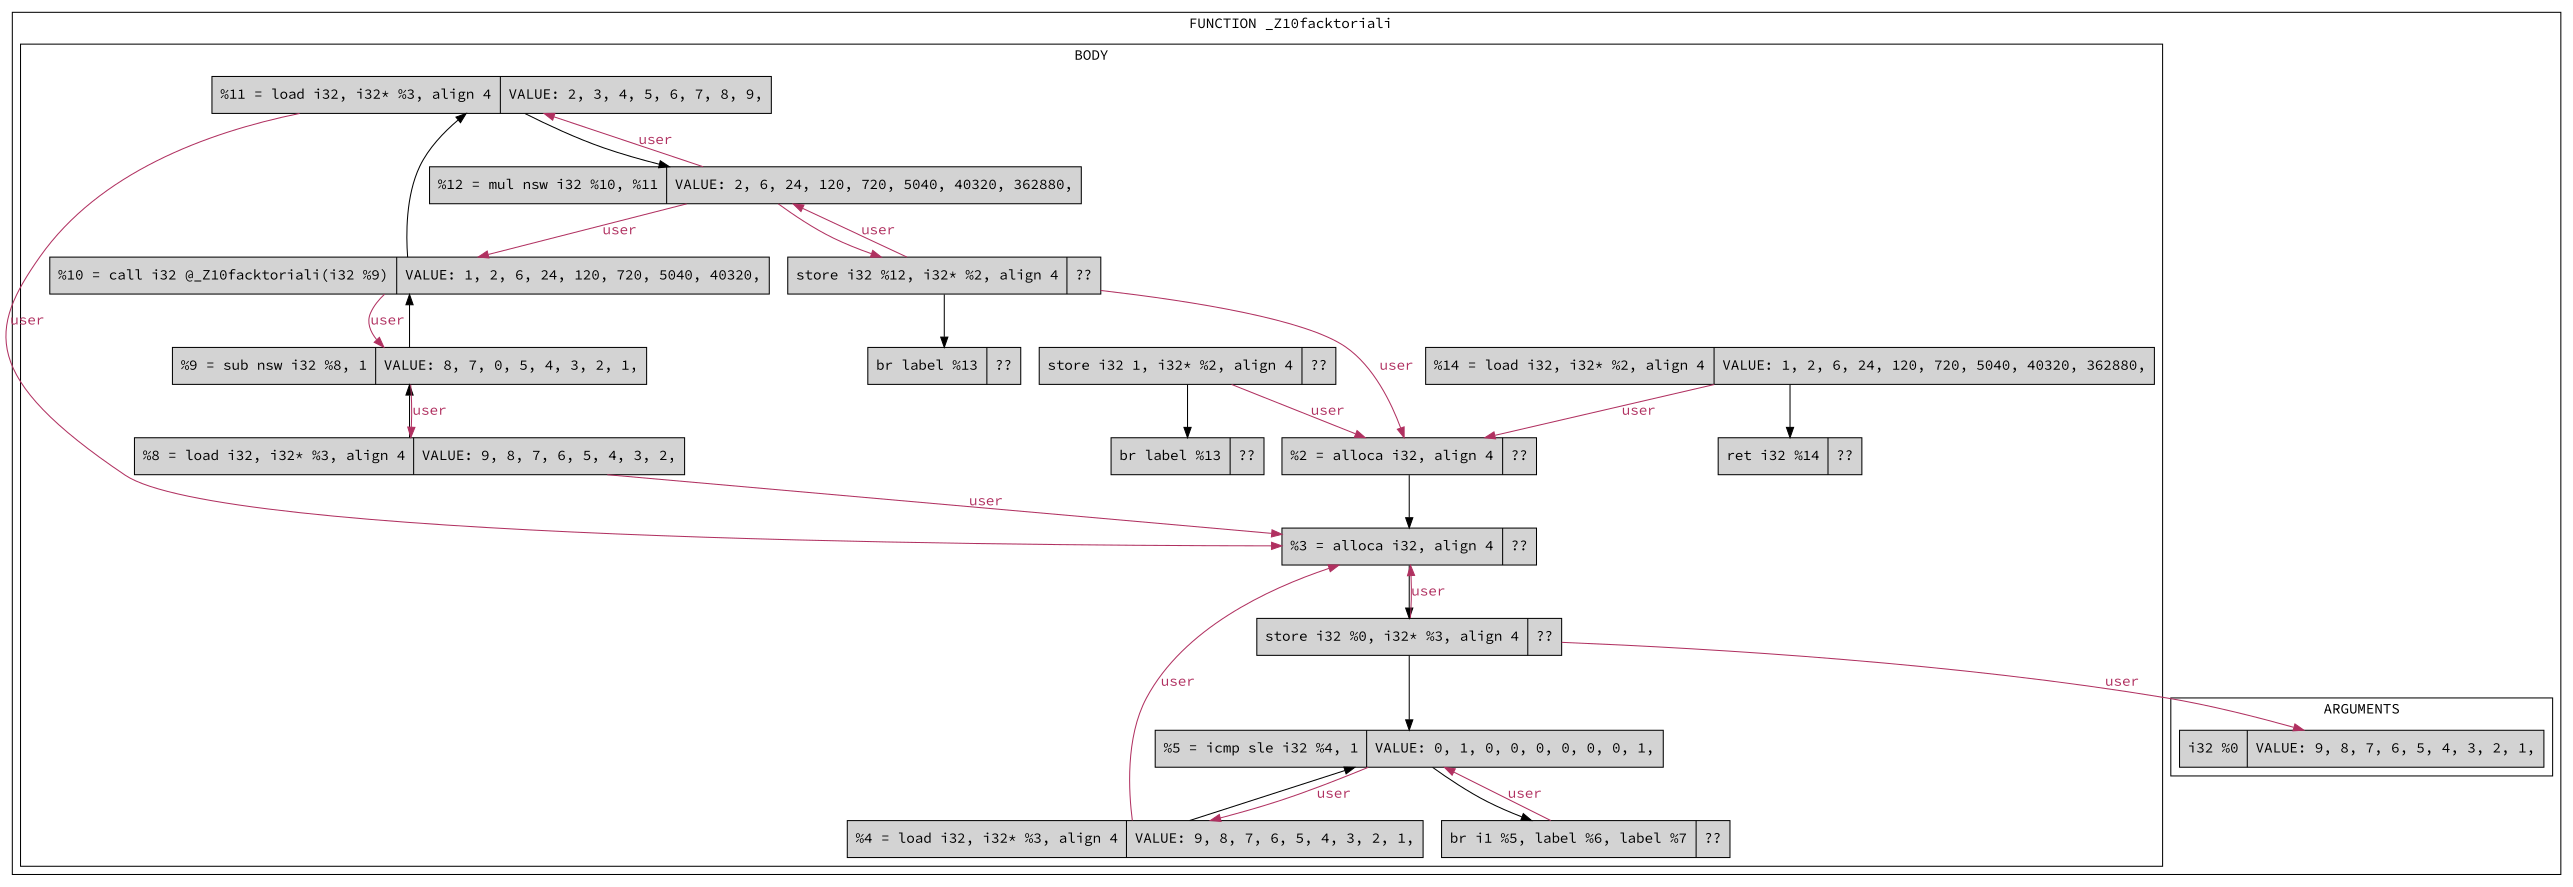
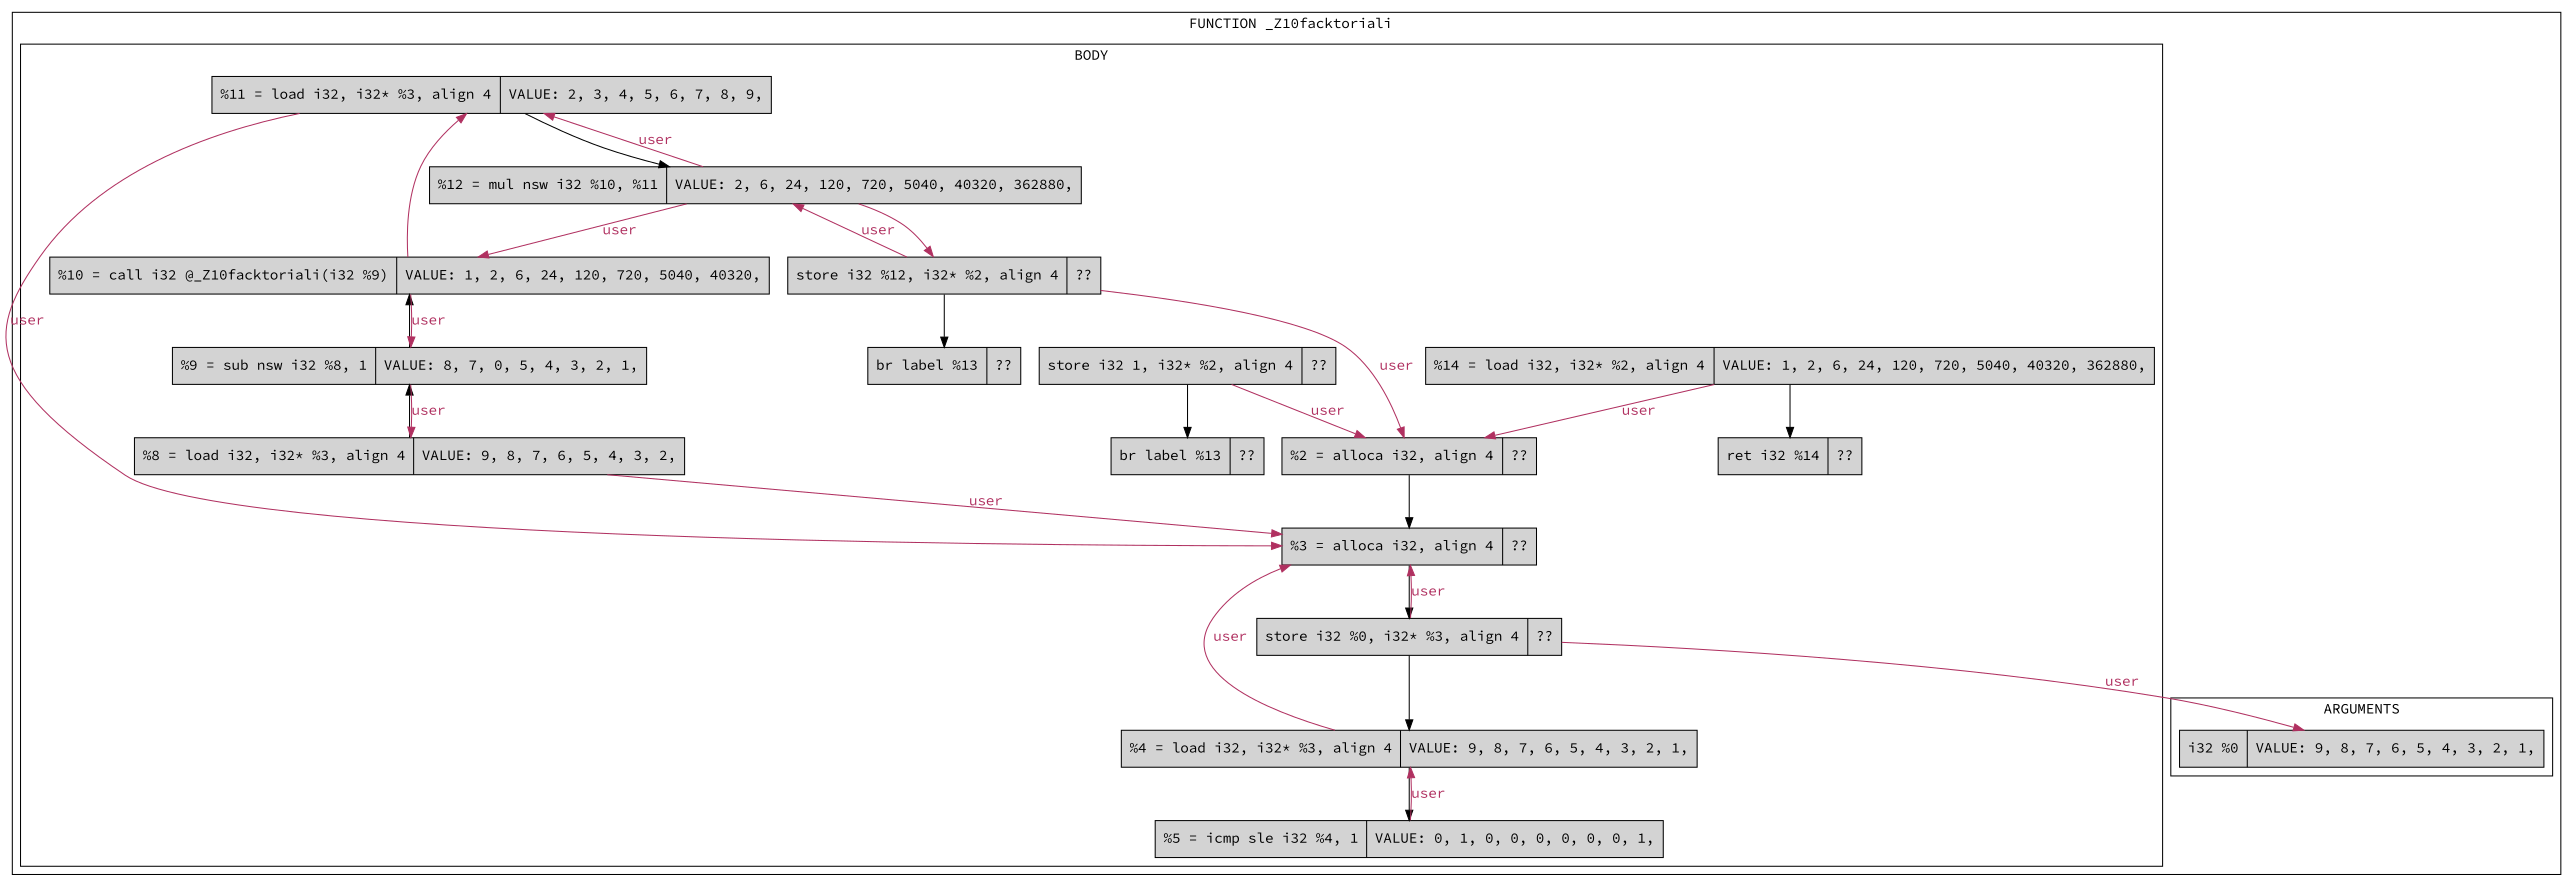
edge "%10 = call i32 @_Z10facktoriali(i32 %9)" -> "%11 = load i32, i32* %3, align 4": color black -> maroon
edge "store i32 %0, i32* %3, align 4" -> "%5 = icmp sle i32 %4, 1": now "store i32 %0, i32* %3, align 4" -> "%4 = load i32, i32* %3, align 4"
node "br i1 %5, label %6, label %7": removed
